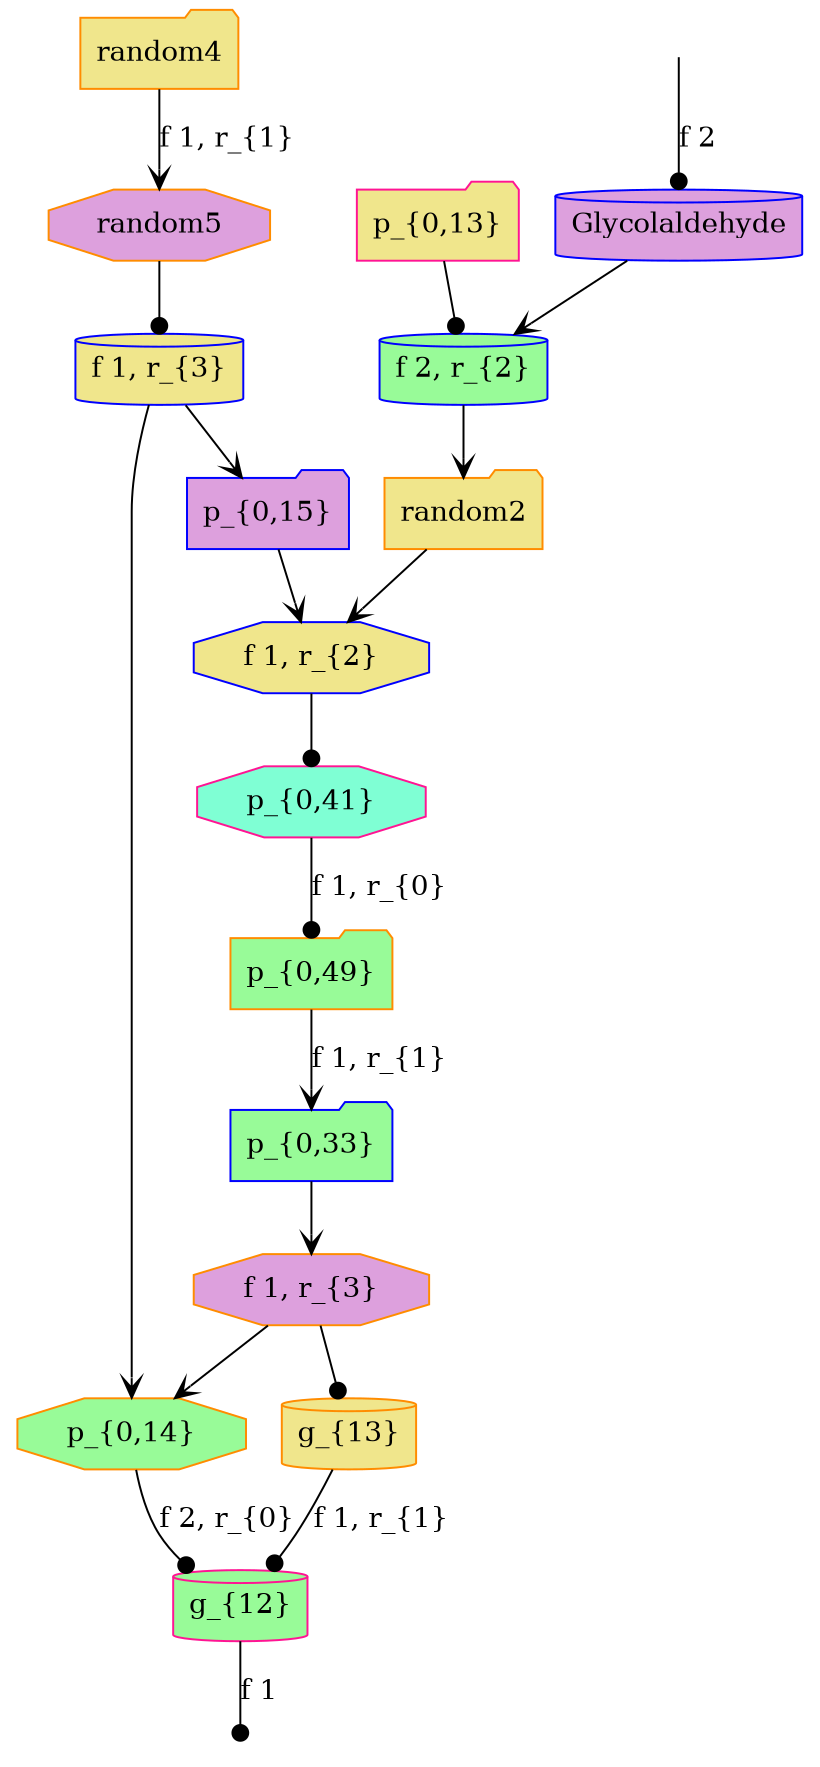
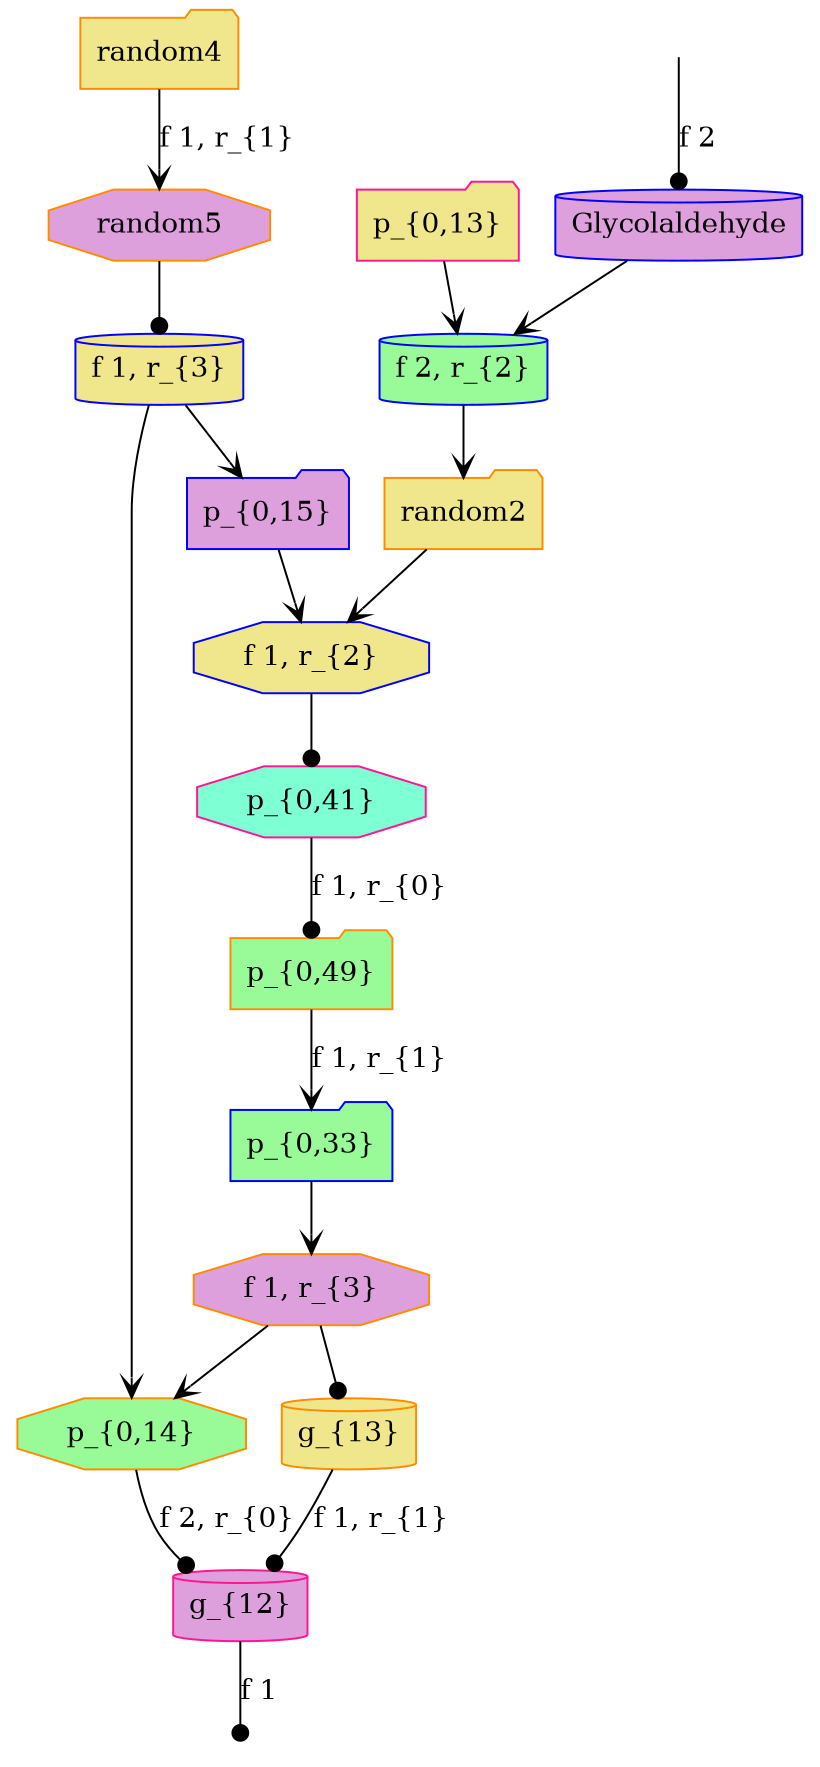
edge "p_{0,13}" -> "f 2, r_{2}": arrowhead dot -> vee
node "g_{12}": fillcolor palegreen -> plum
